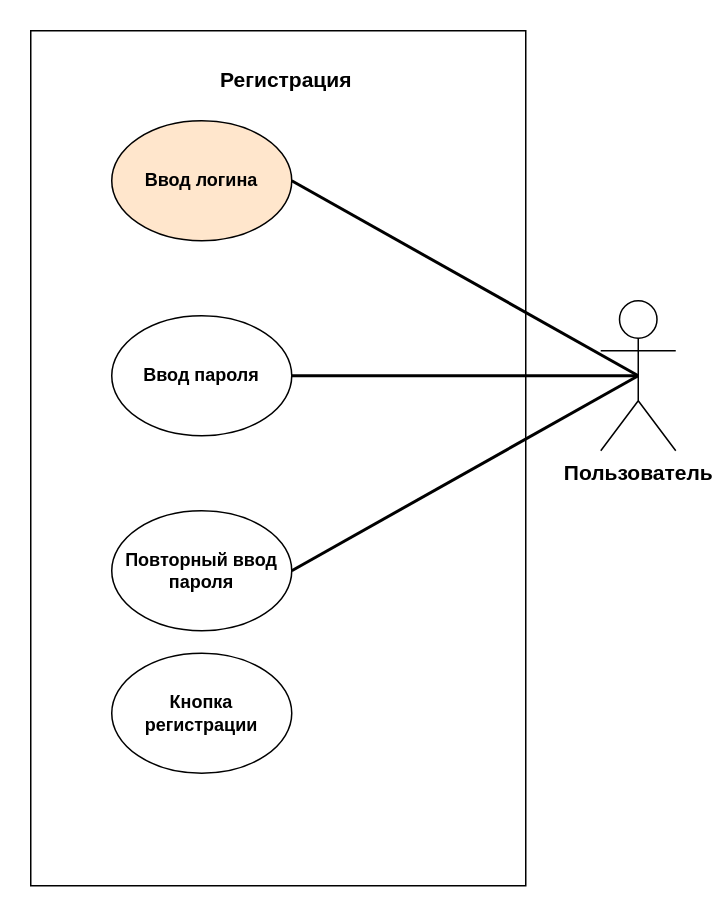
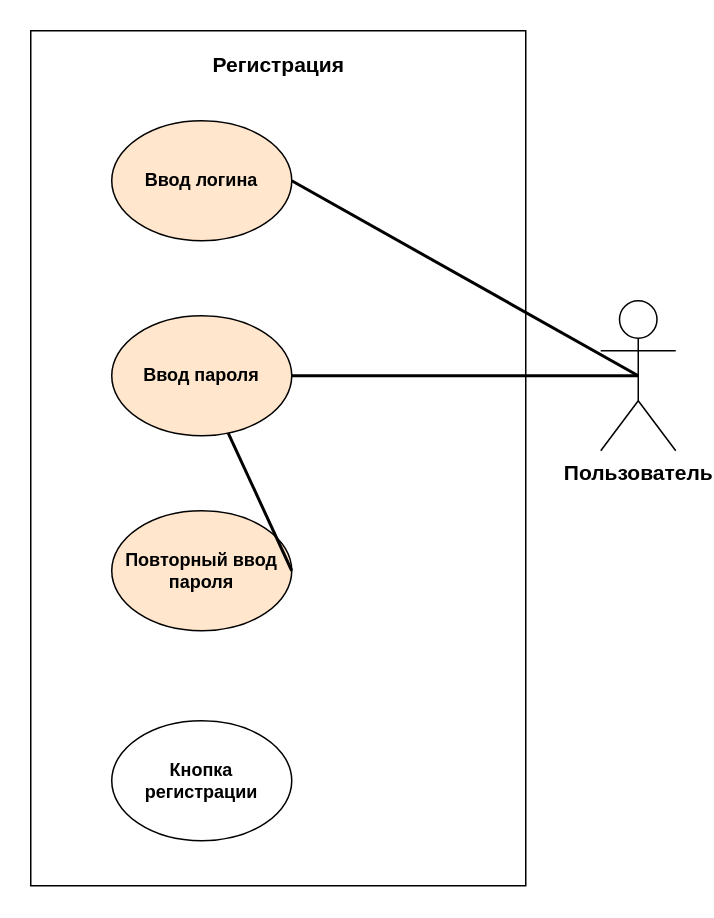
node "Регистрация": moved (286, 76) -> (278, 61)
node "Ввод пароля": fillcolor #ffffff -> #ffe6cc
edge "Пользователь" -- "Повторный ввод пароля": now "Ввод пароля" -- "Повторный ввод пароля"
node "Повторный ввод пароля": fillcolor #ffffff -> #ffe6cc
node "Кнопка регистрации": moved (202, 713) -> (202, 781)
